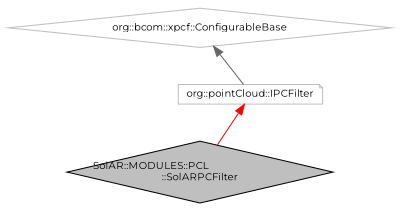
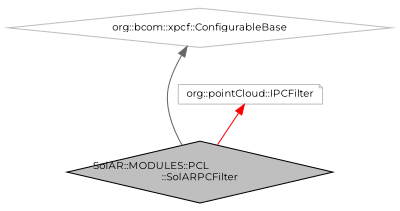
edge "org::pointCloud::IPCFilter" -> "org::bcom::xpcf::ConfigurableBase": now "SolAR::MODULES::PCL ::SolARPCFilter" -> "org::bcom::xpcf::ConfigurableBase"
